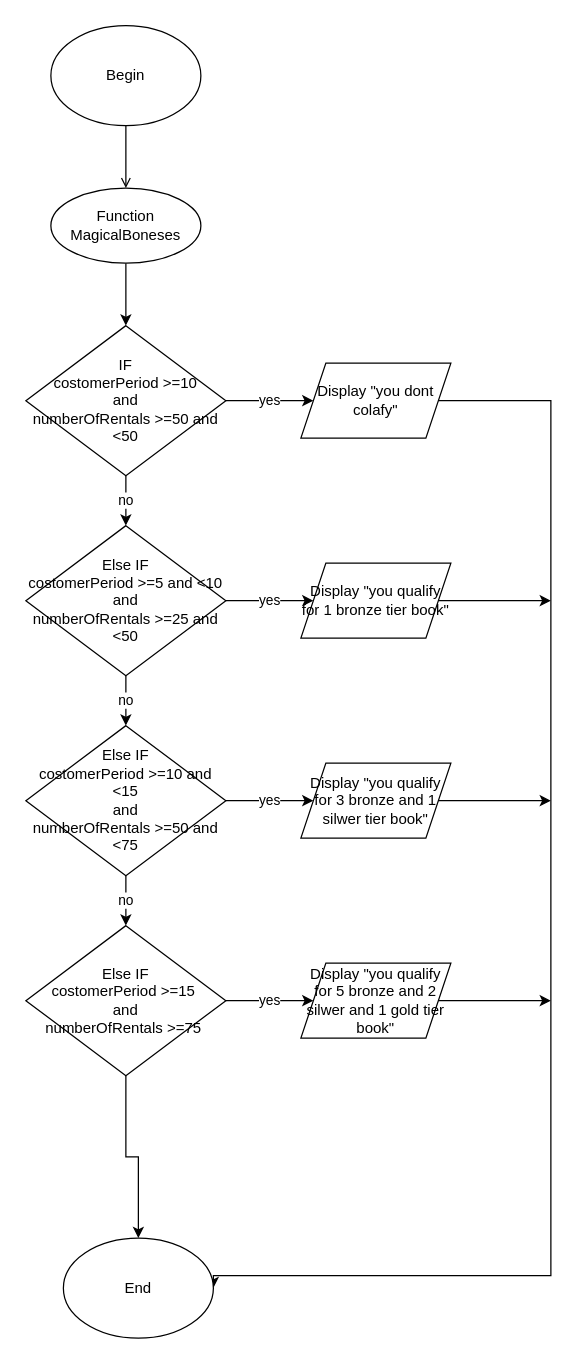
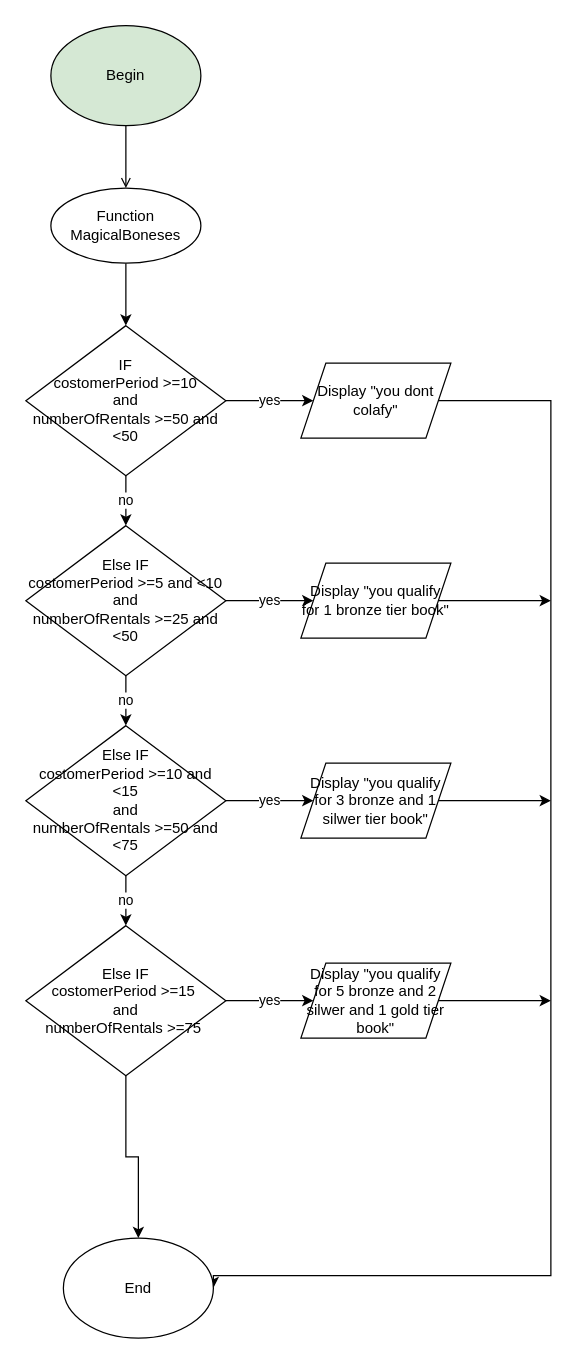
node "Begin": fillcolor #ffffff -> #d5e8d4
